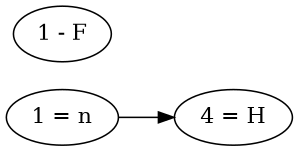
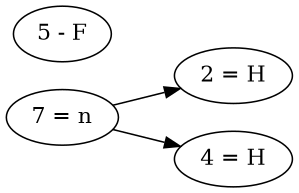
node "1 - F": label "1 - F" -> "5 - F"
node "2 = H": added
node "1 = n": label "1 = n" -> "7 = n"
